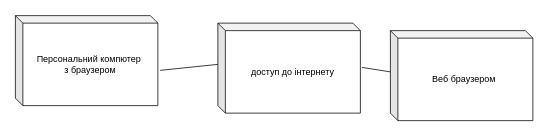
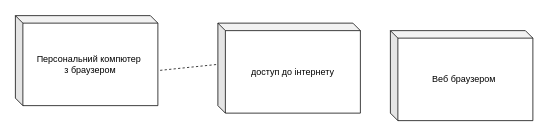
edge "Персональний компютер з браузером" -- "доступ до інтернету": style solid -> dashed
edge "доступ до інтернету" -- "Веб браузером": removed
